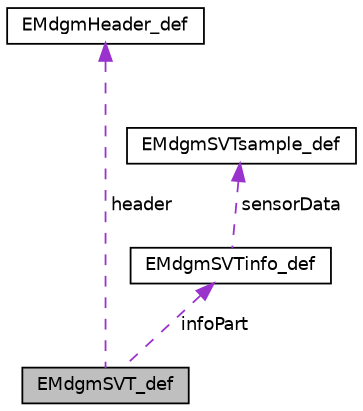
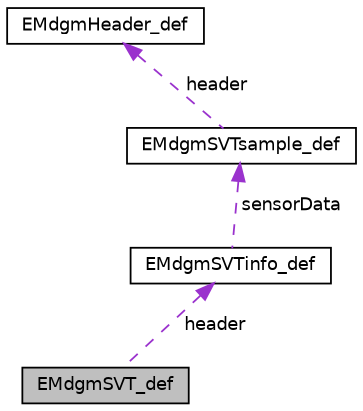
edge "EMdgmSVT_def" -> "EMdgmHeader_def": now "EMdgmSVTsample_def" -> "EMdgmHeader_def"
edge "EMdgmSVT_def" -> "EMdgmSVTinfo_def": label " infoPart" -> " header"
